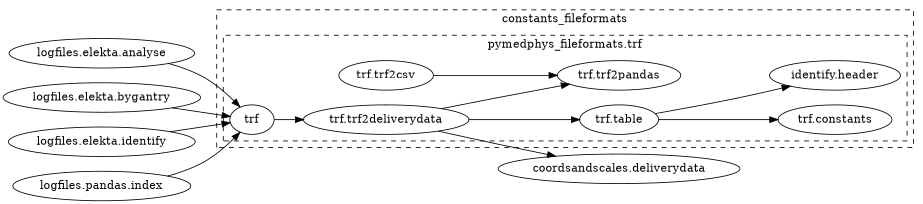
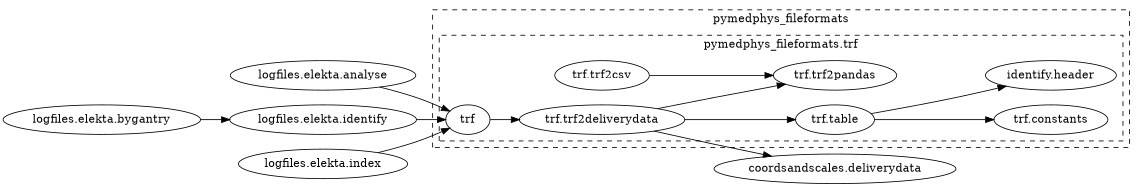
cluster "constants_fileformats": label "constants_fileformats" -> "pymedphys_fileformats"
edge "logfiles.elekta.bygantry" -> "trf": now "logfiles.elekta.bygantry" -> "logfiles.elekta.identify"
node "logfiles.pandas.index": label "logfiles.pandas.index" -> "logfiles.elekta.index"
